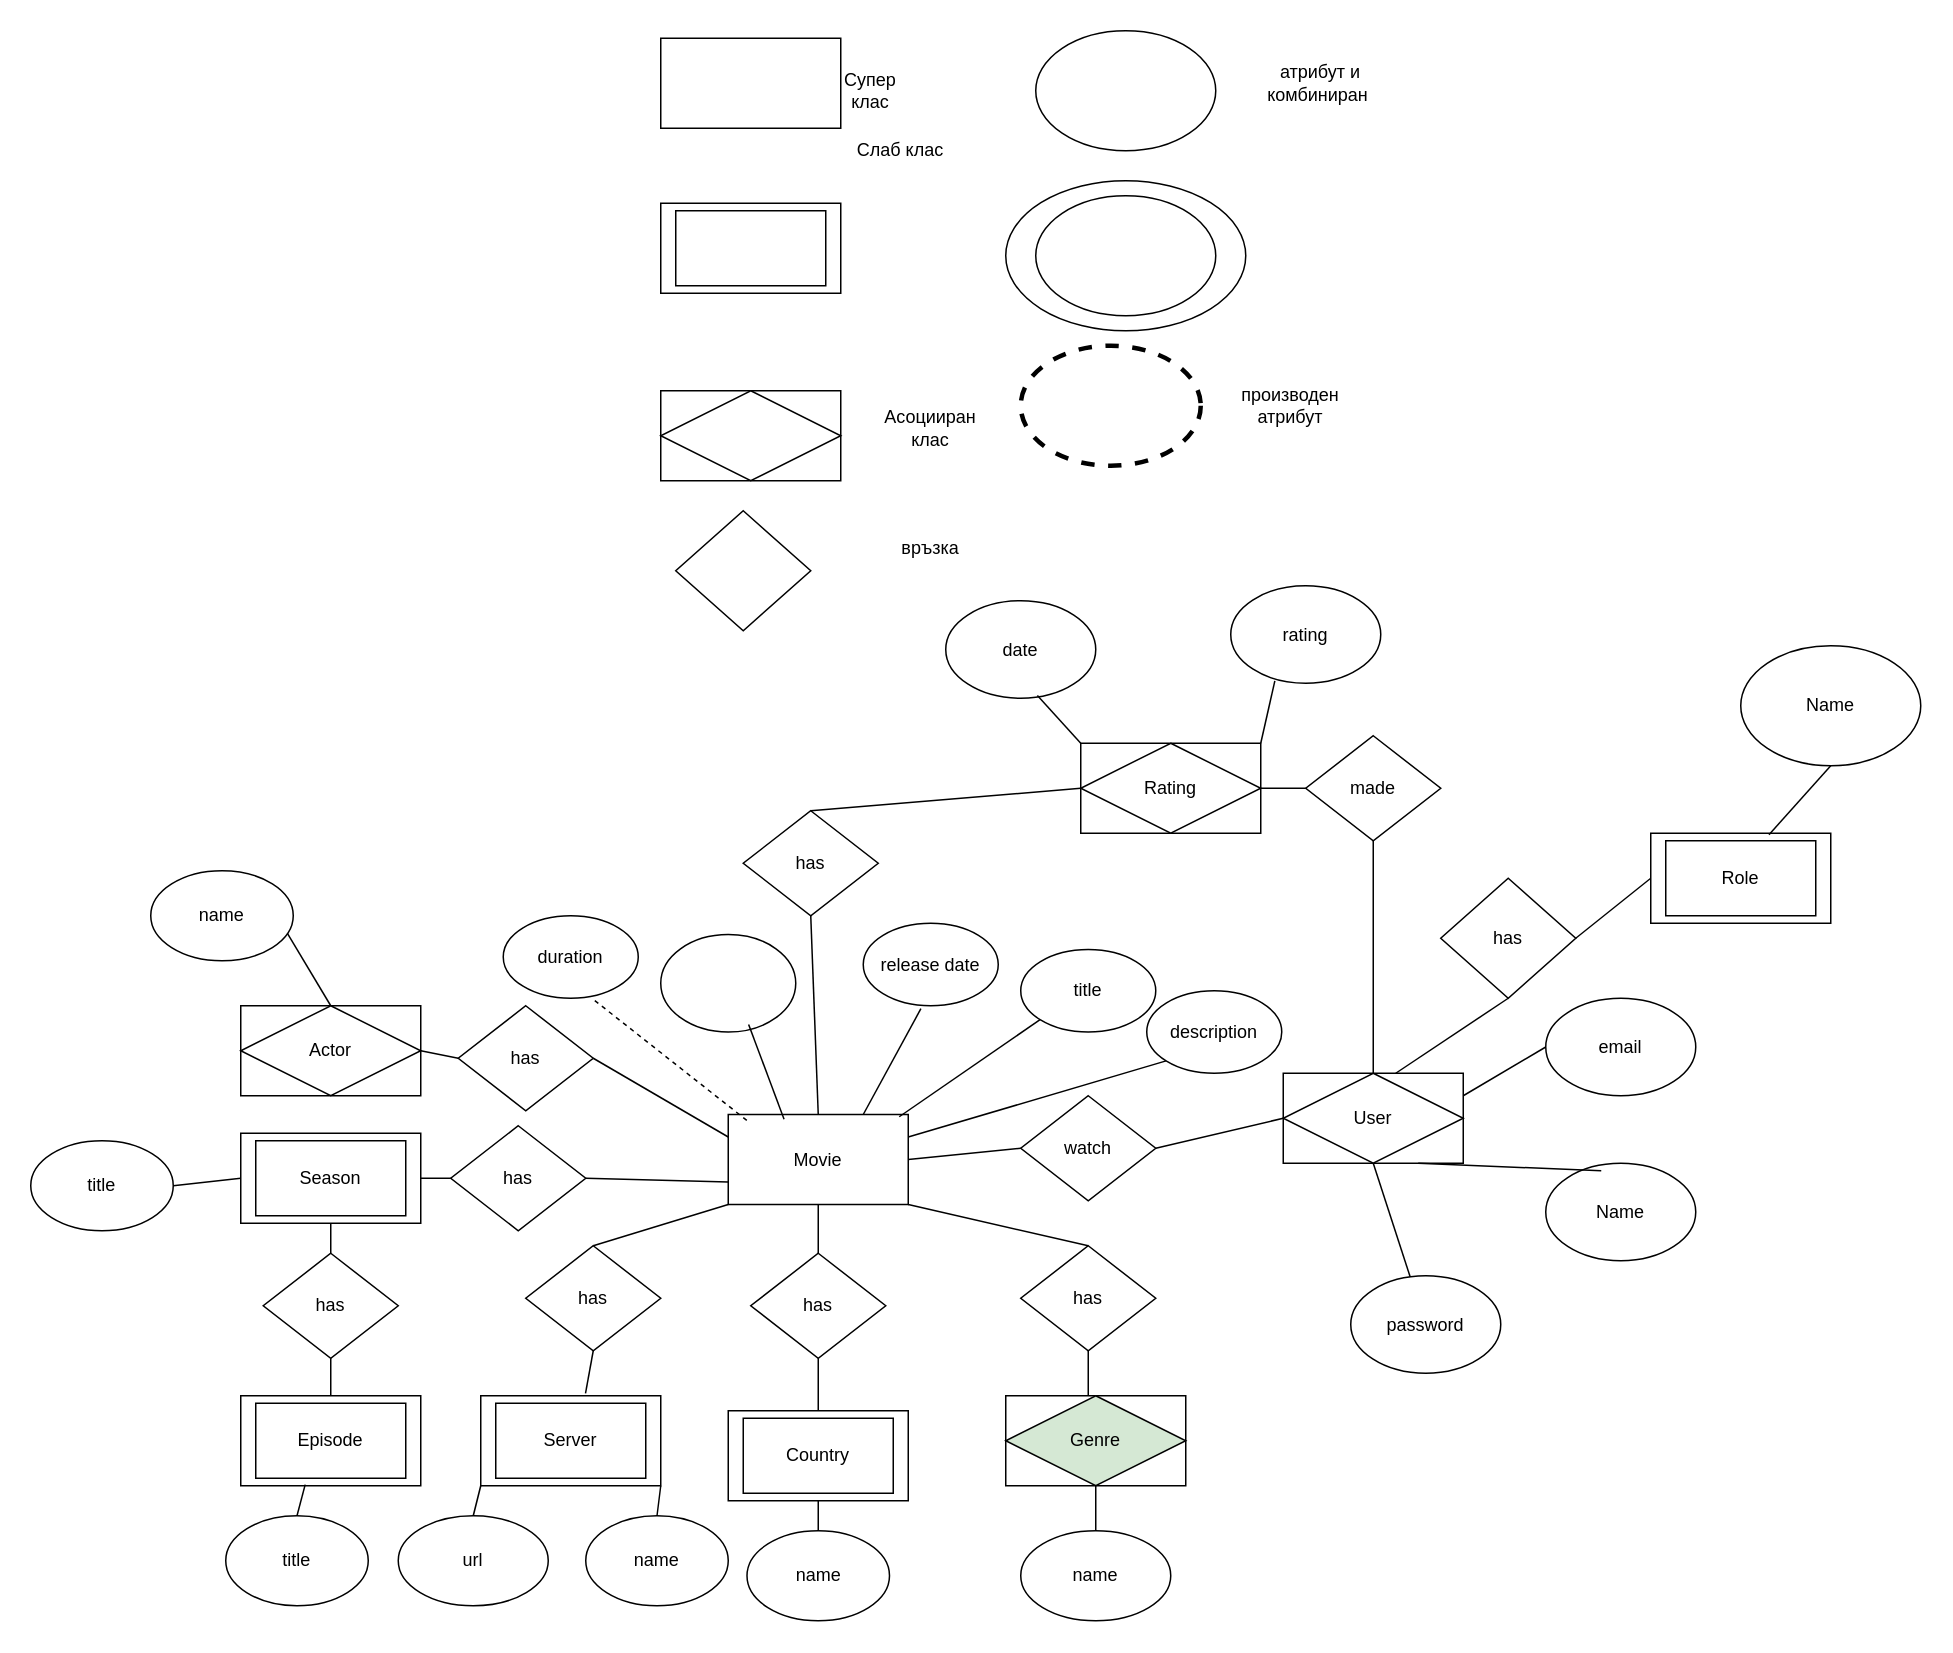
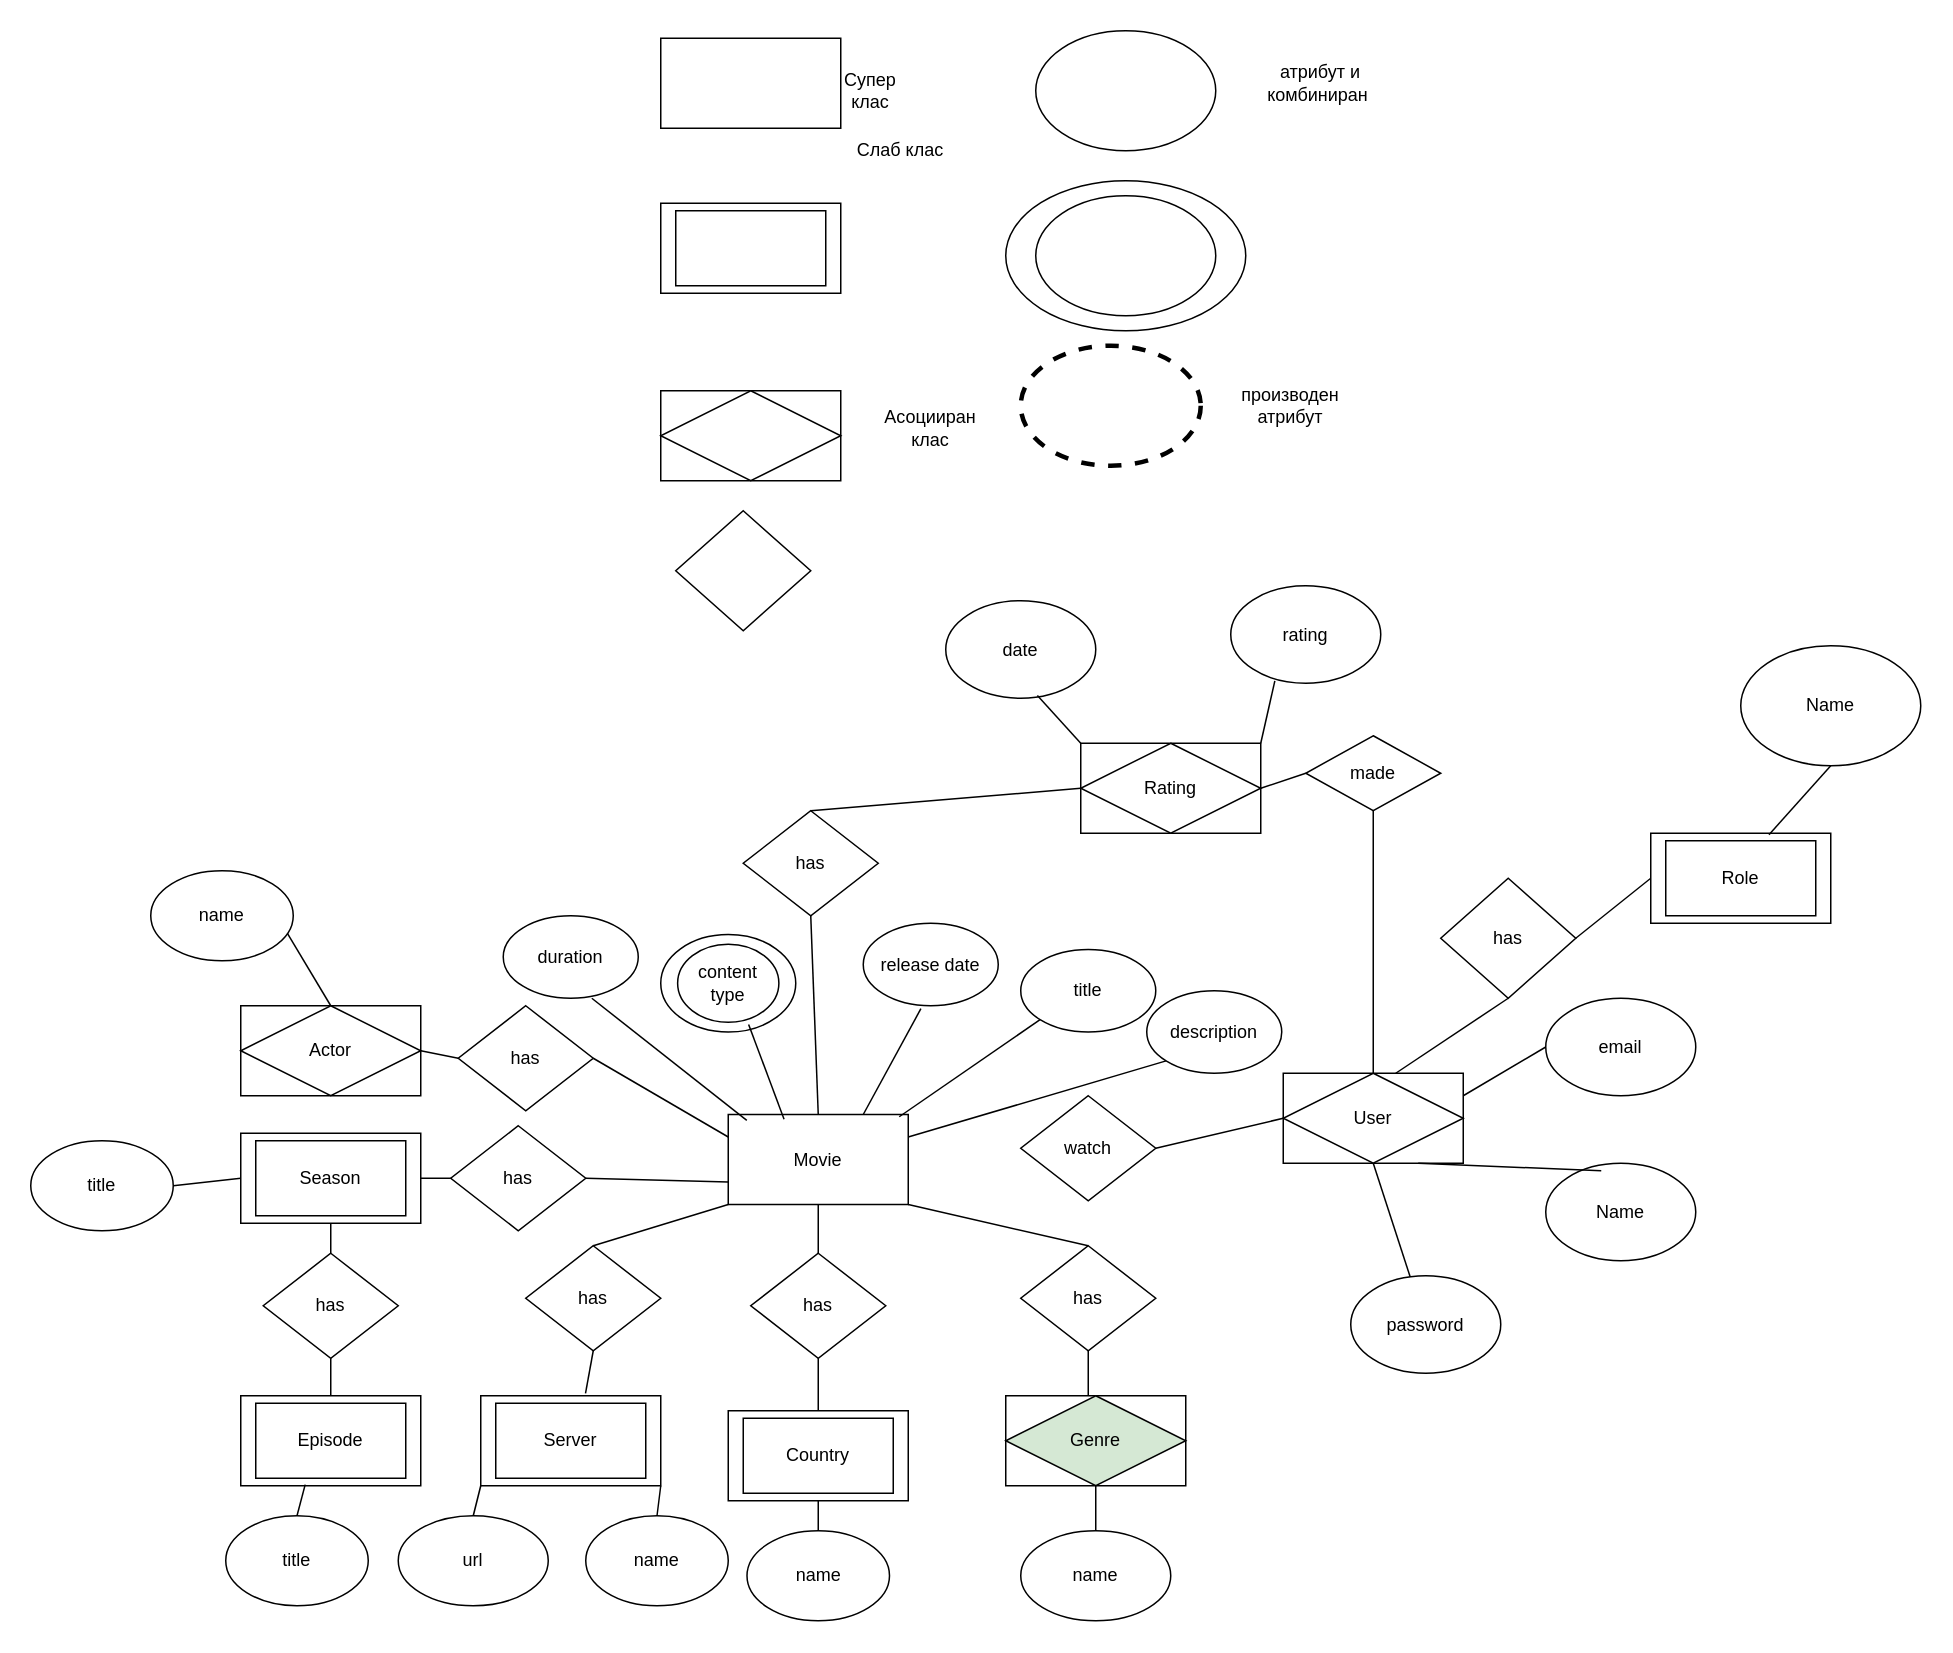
node "връзка": removed
node "made": size 135x105 -> 135x75
node "content type": added
edge "duration" -- "Movie": style dashed -> solid
edge "watch" -- "Movie": removed
